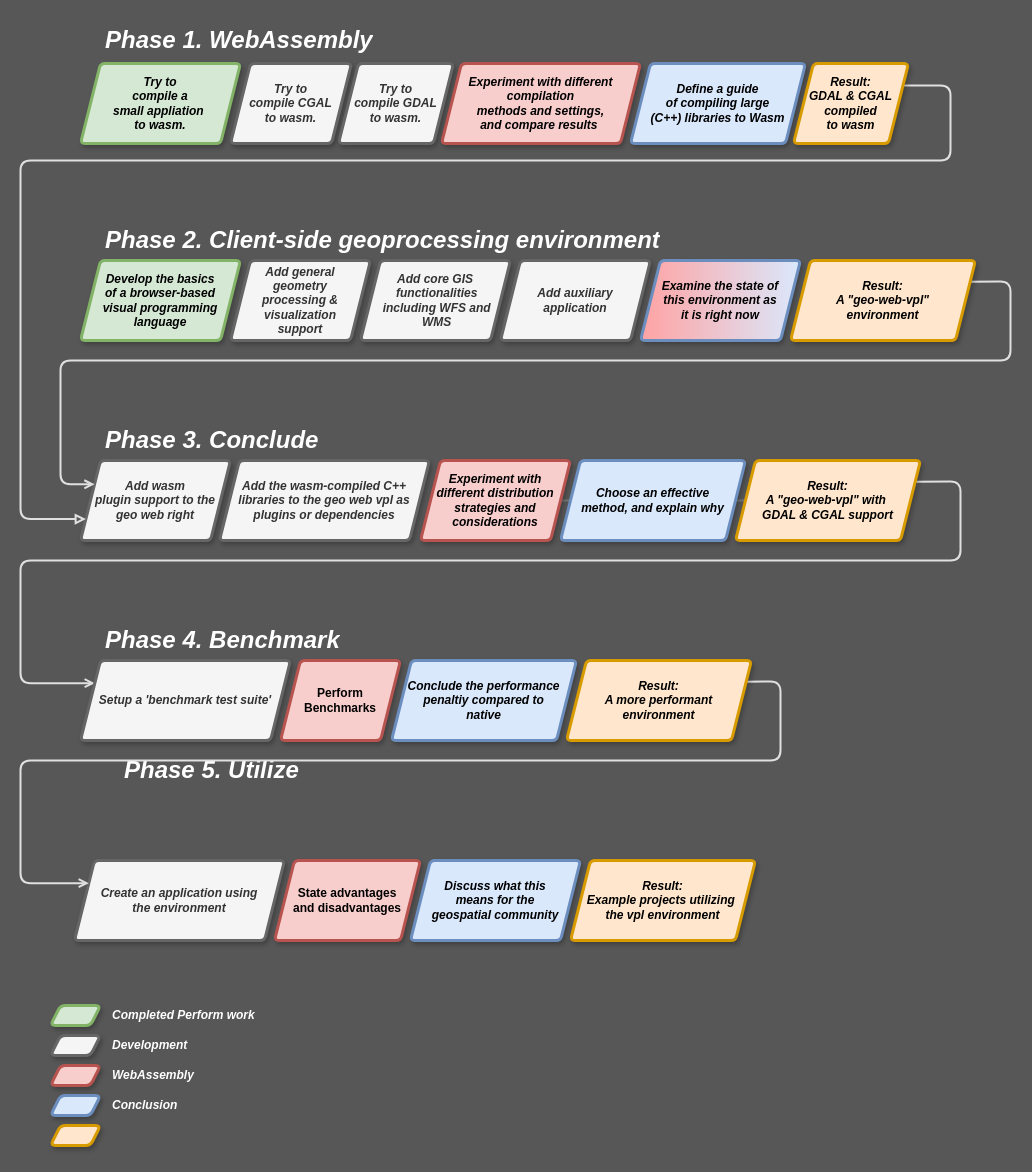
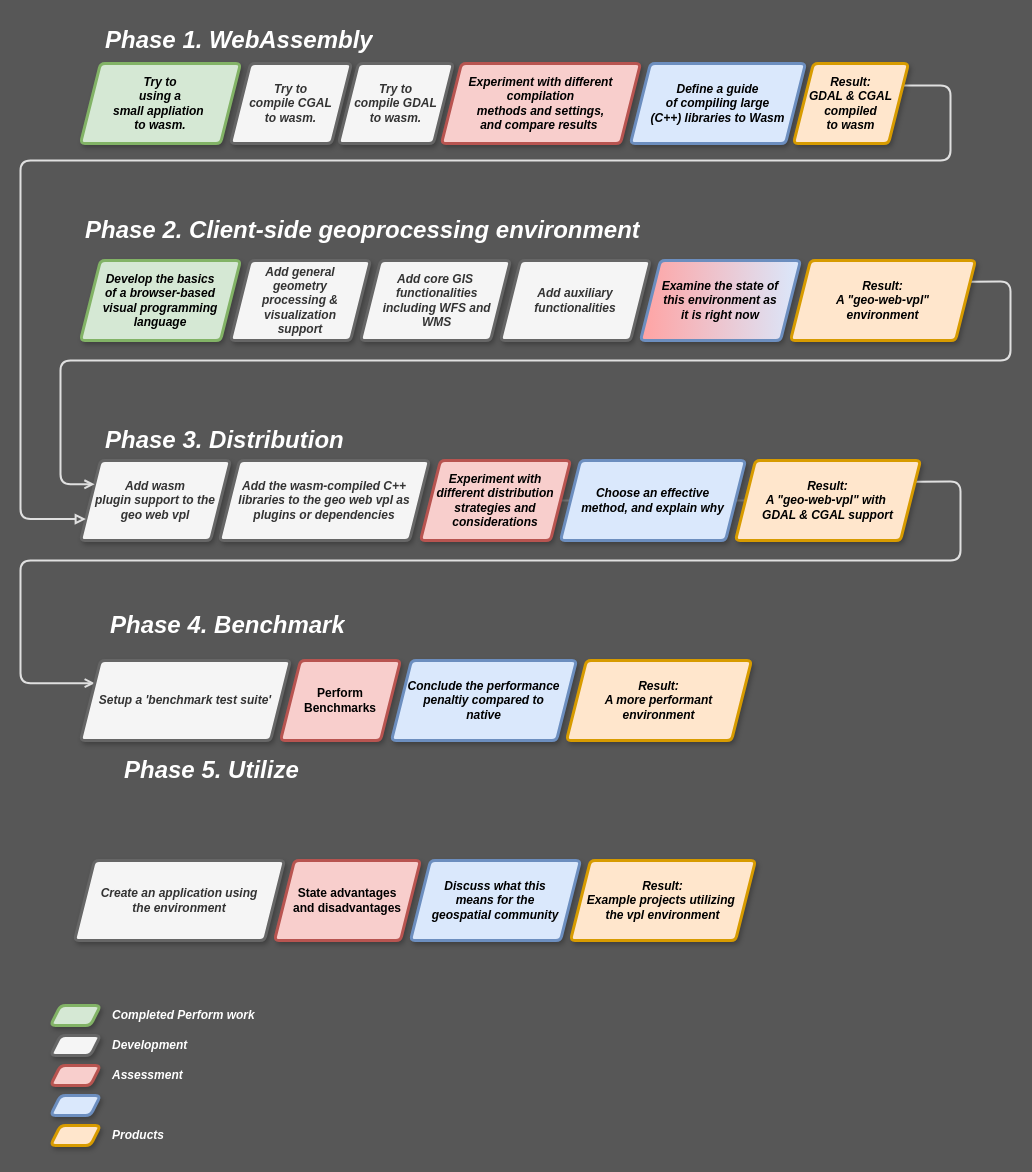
node "Try to compile a small appliation to wasm.": label "Try to compile a small appliation to wasm." -> "Try to using a small appliation to wasm."
node "Phase 2. Client-side geoprocessing environment": moved (436, 238) -> (416, 228)
node "Add auxiliary application": label "Add auxiliary application" -> "Add auxiliary functionalities"
node "Phase 3. Conclude": label "Phase 3. Conclude" -> "Phase 3. Distribution"
node "Add wasm plugin support to the geo web right": label "Add wasm plugin support to the geo web right" -> "Add wasm plugin support to the geo web vpl"
node "Phase 4. Benchmark": moved (301, 641) -> (306, 626)
edge "Result: A more performant environment" -> "Create an application using the environment": removed
node "WebAssembly": label "WebAssembly" -> "Assessment"
node "Conclusion": removed
node "Products": added
